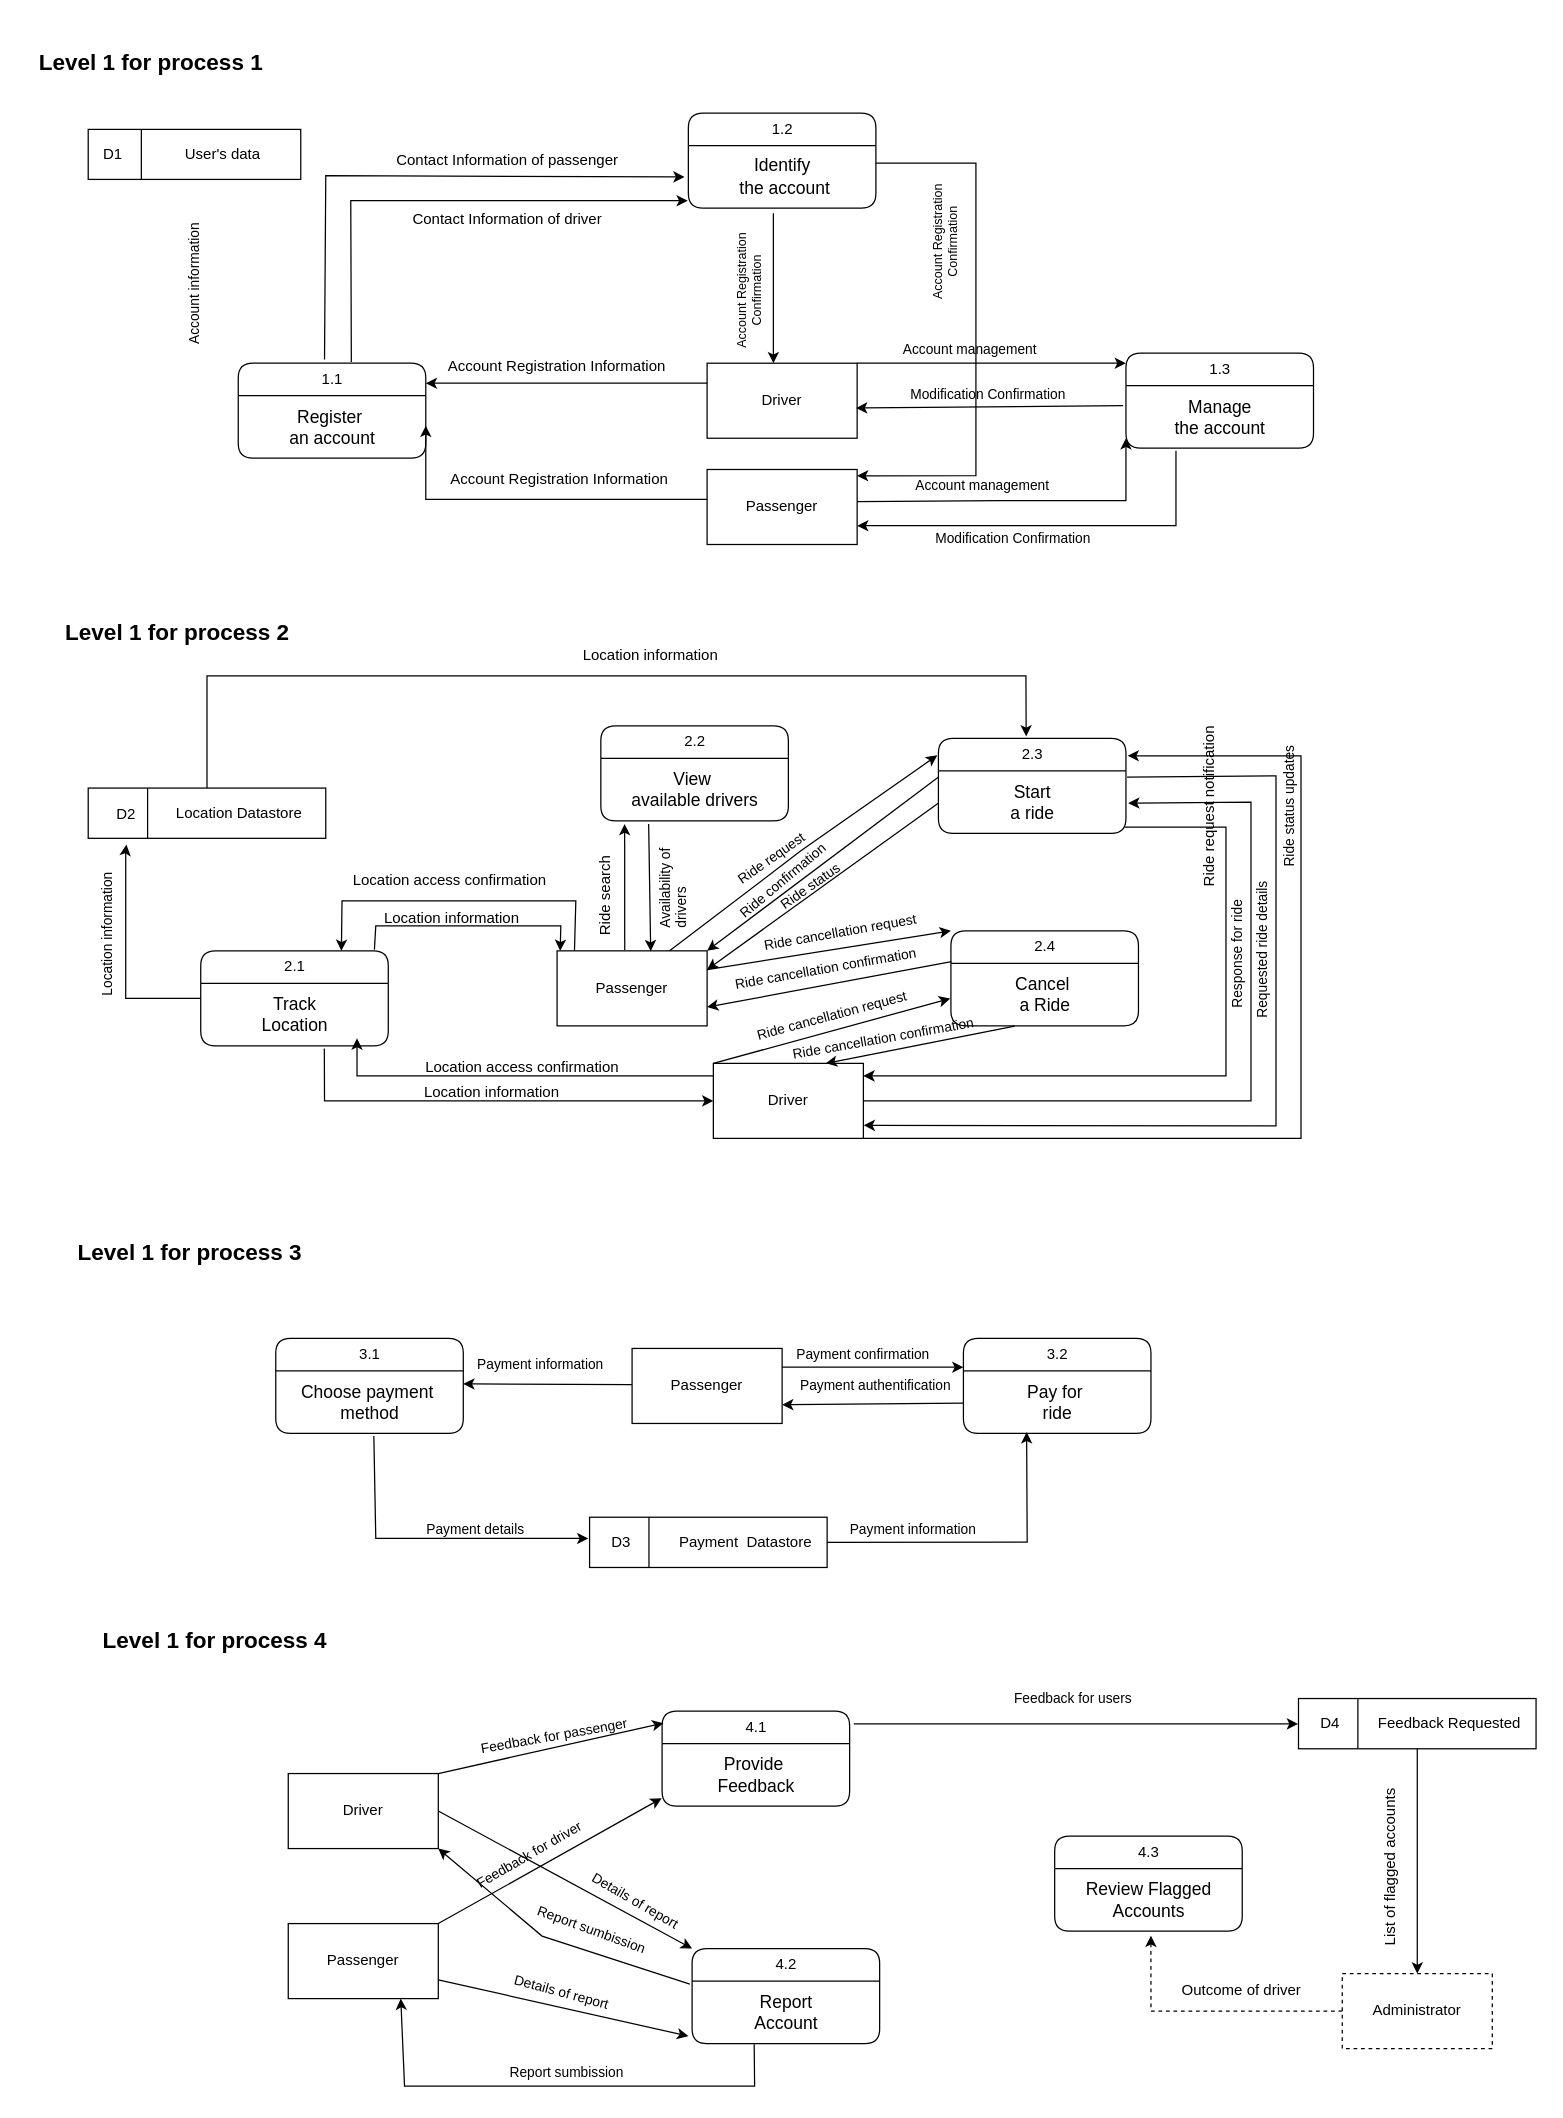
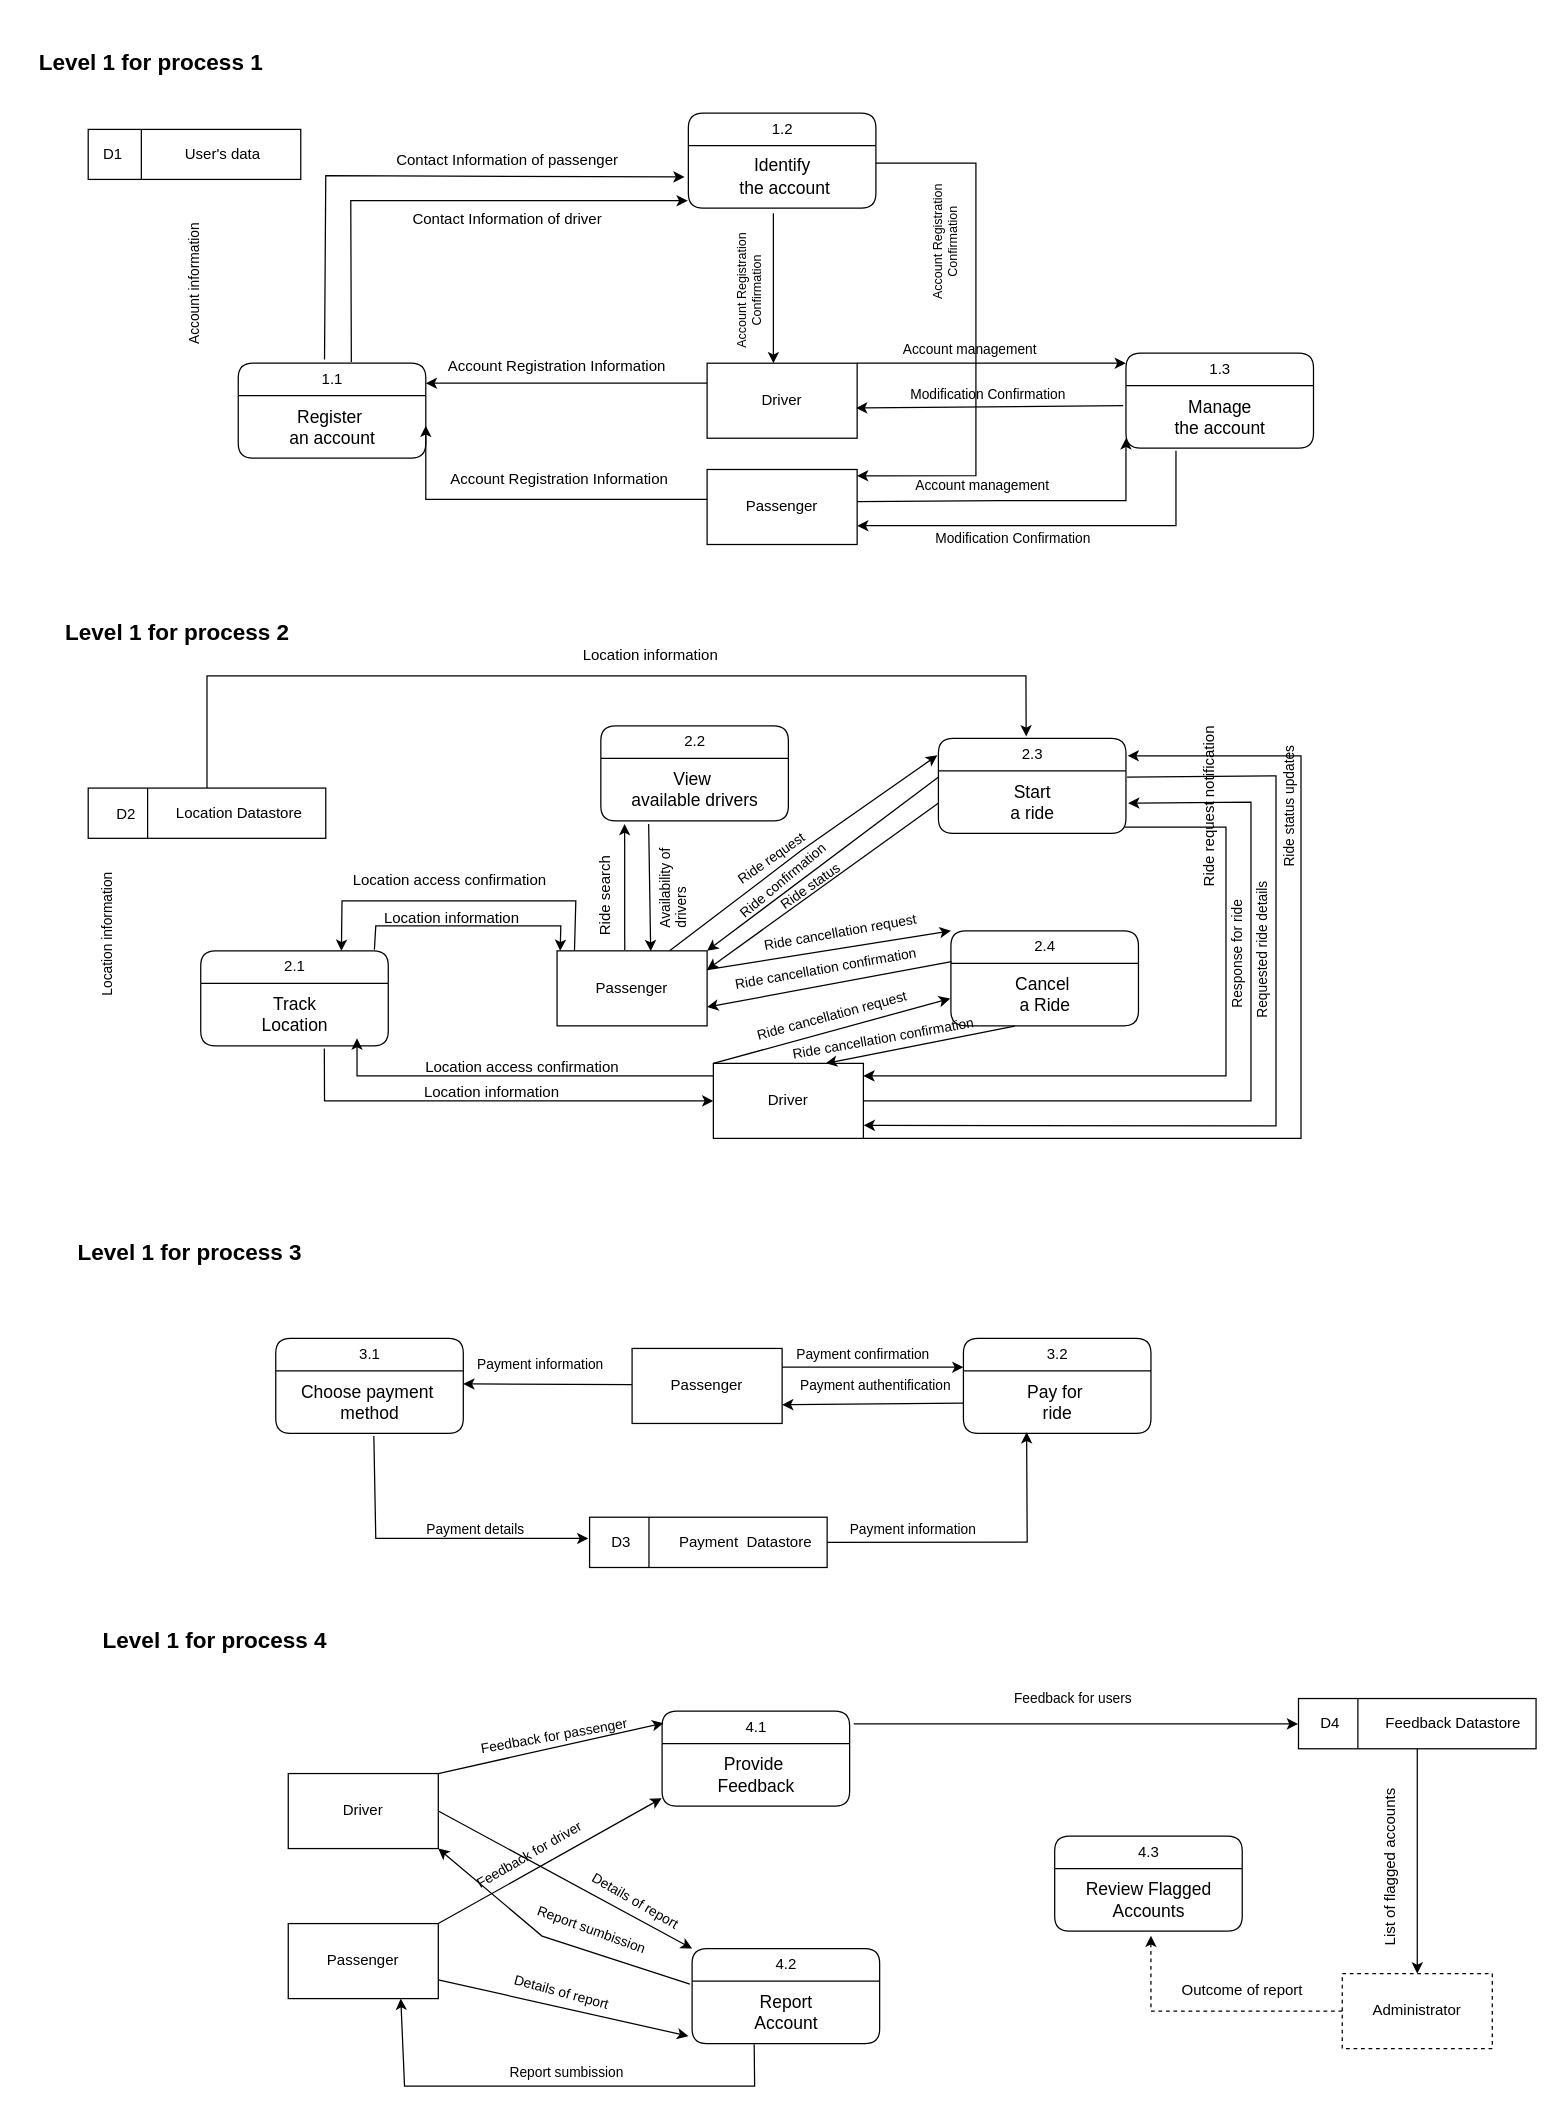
edge "2.1" -> "Location Datastore": removed
node "Feedback Requested": label "Feedback Requested" -> "Feedback Datastore"
node "Outcome of driver": label "Outcome of driver" -> "Outcome of report"
